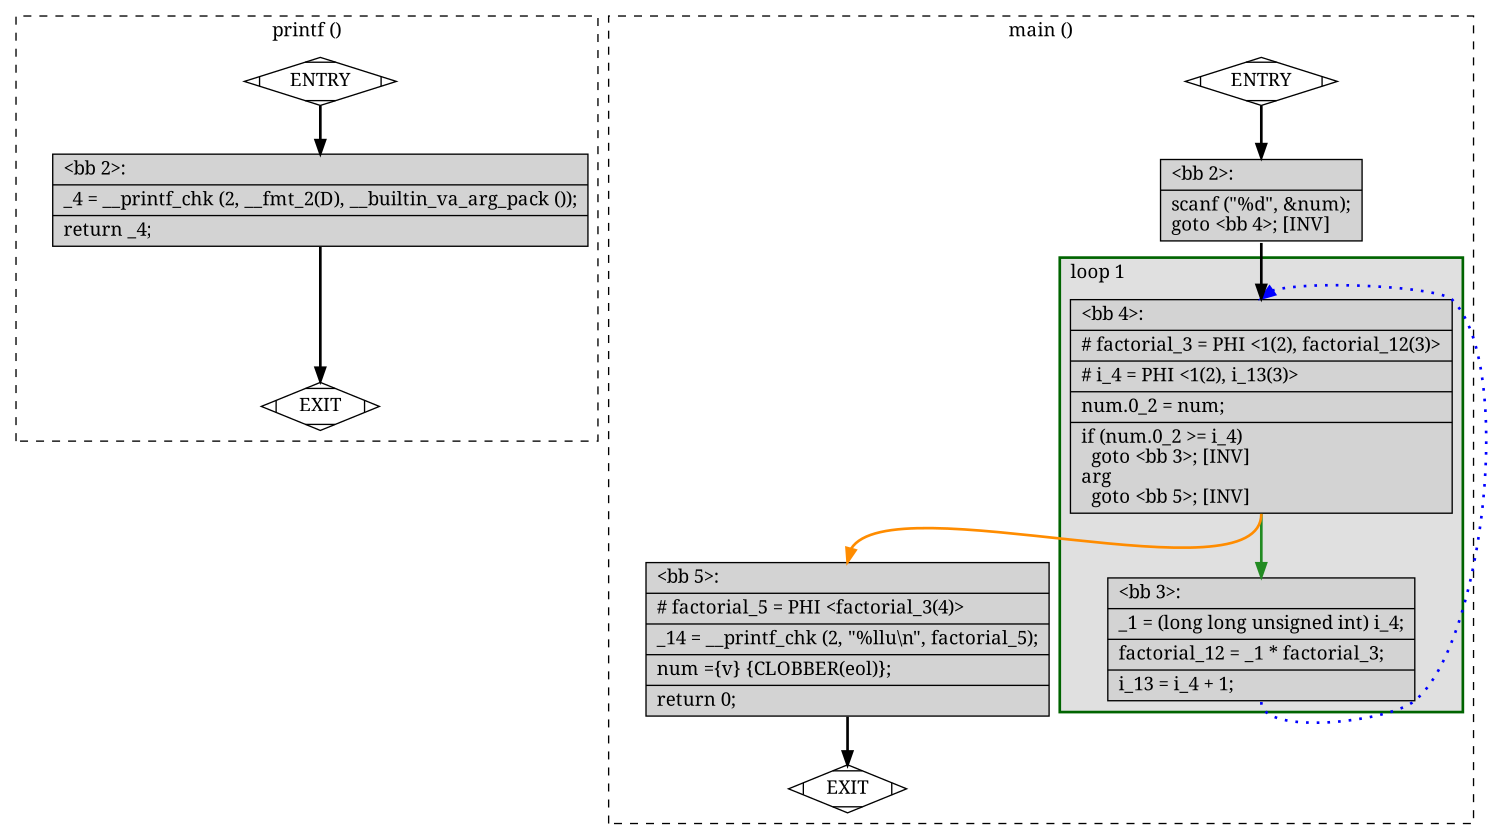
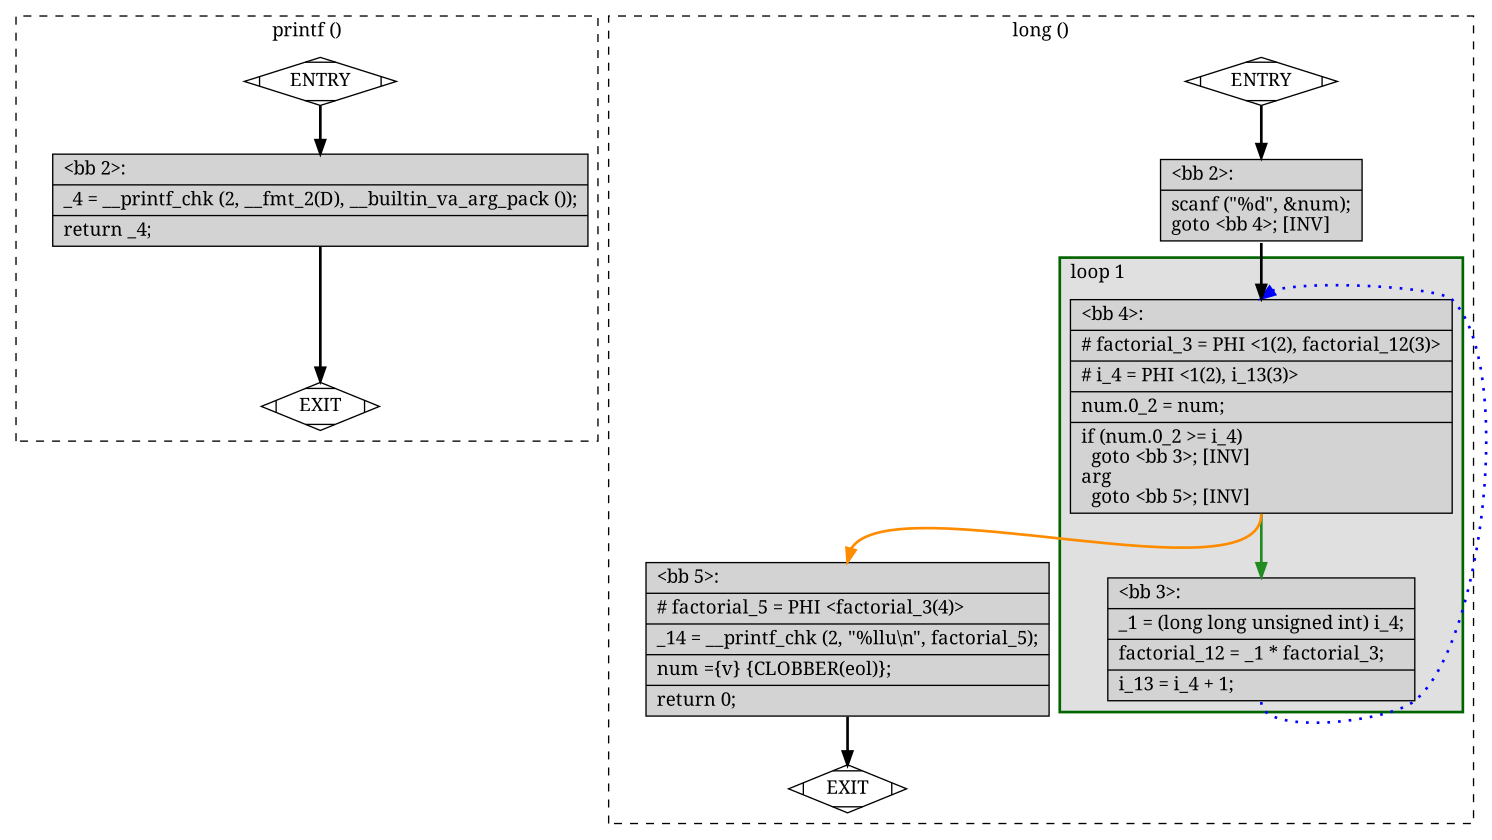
cluster "main ()": label "main ()" -> "long ()"
